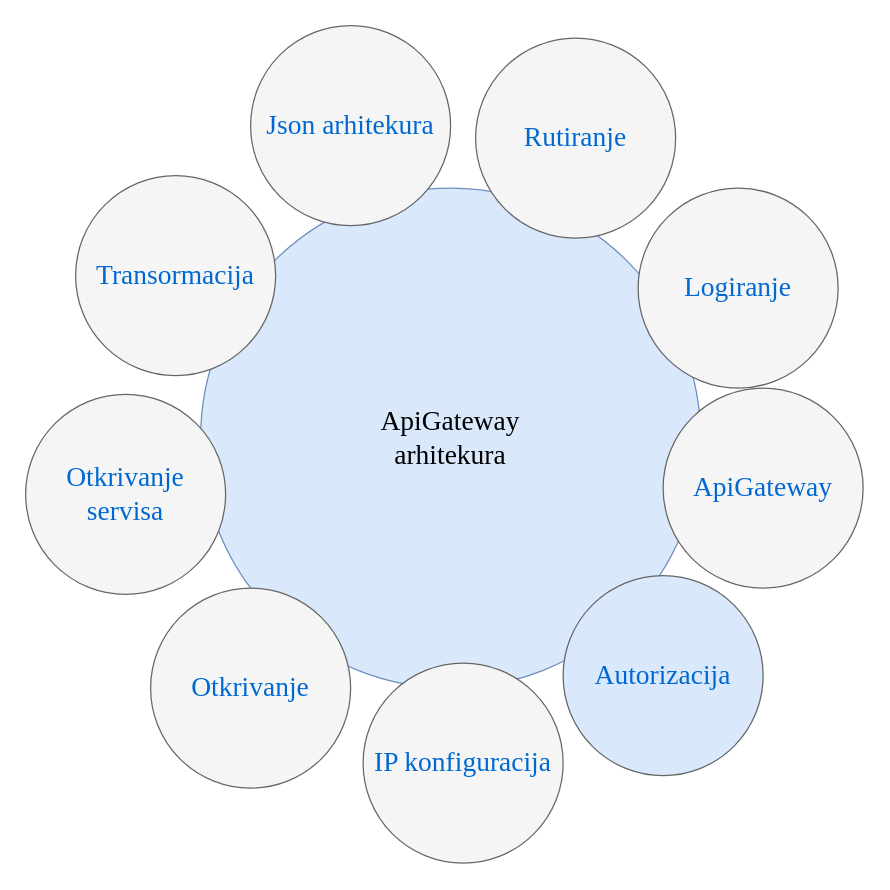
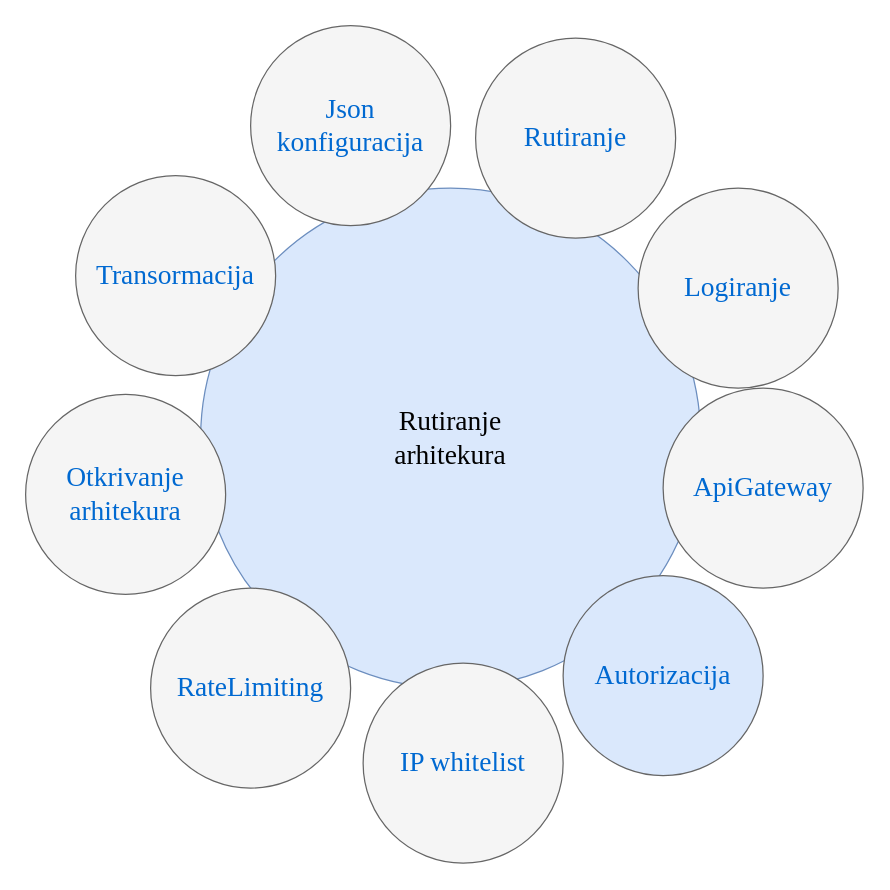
node "Json arhitekura": label "Json arhitekura" -> "Json konfiguracija"
node "ApiGateway arhitekura": label "ApiGateway arhitekura" -> "Rutiranje arhitekura"
node "Otkrivanje servisa": label "Otkrivanje servisa" -> "Otkrivanje arhitekura"
node "Otkrivanje": label "Otkrivanje" -> "RateLimiting"
node "IP konfiguracija": label "IP konfiguracija" -> "IP whitelist"
